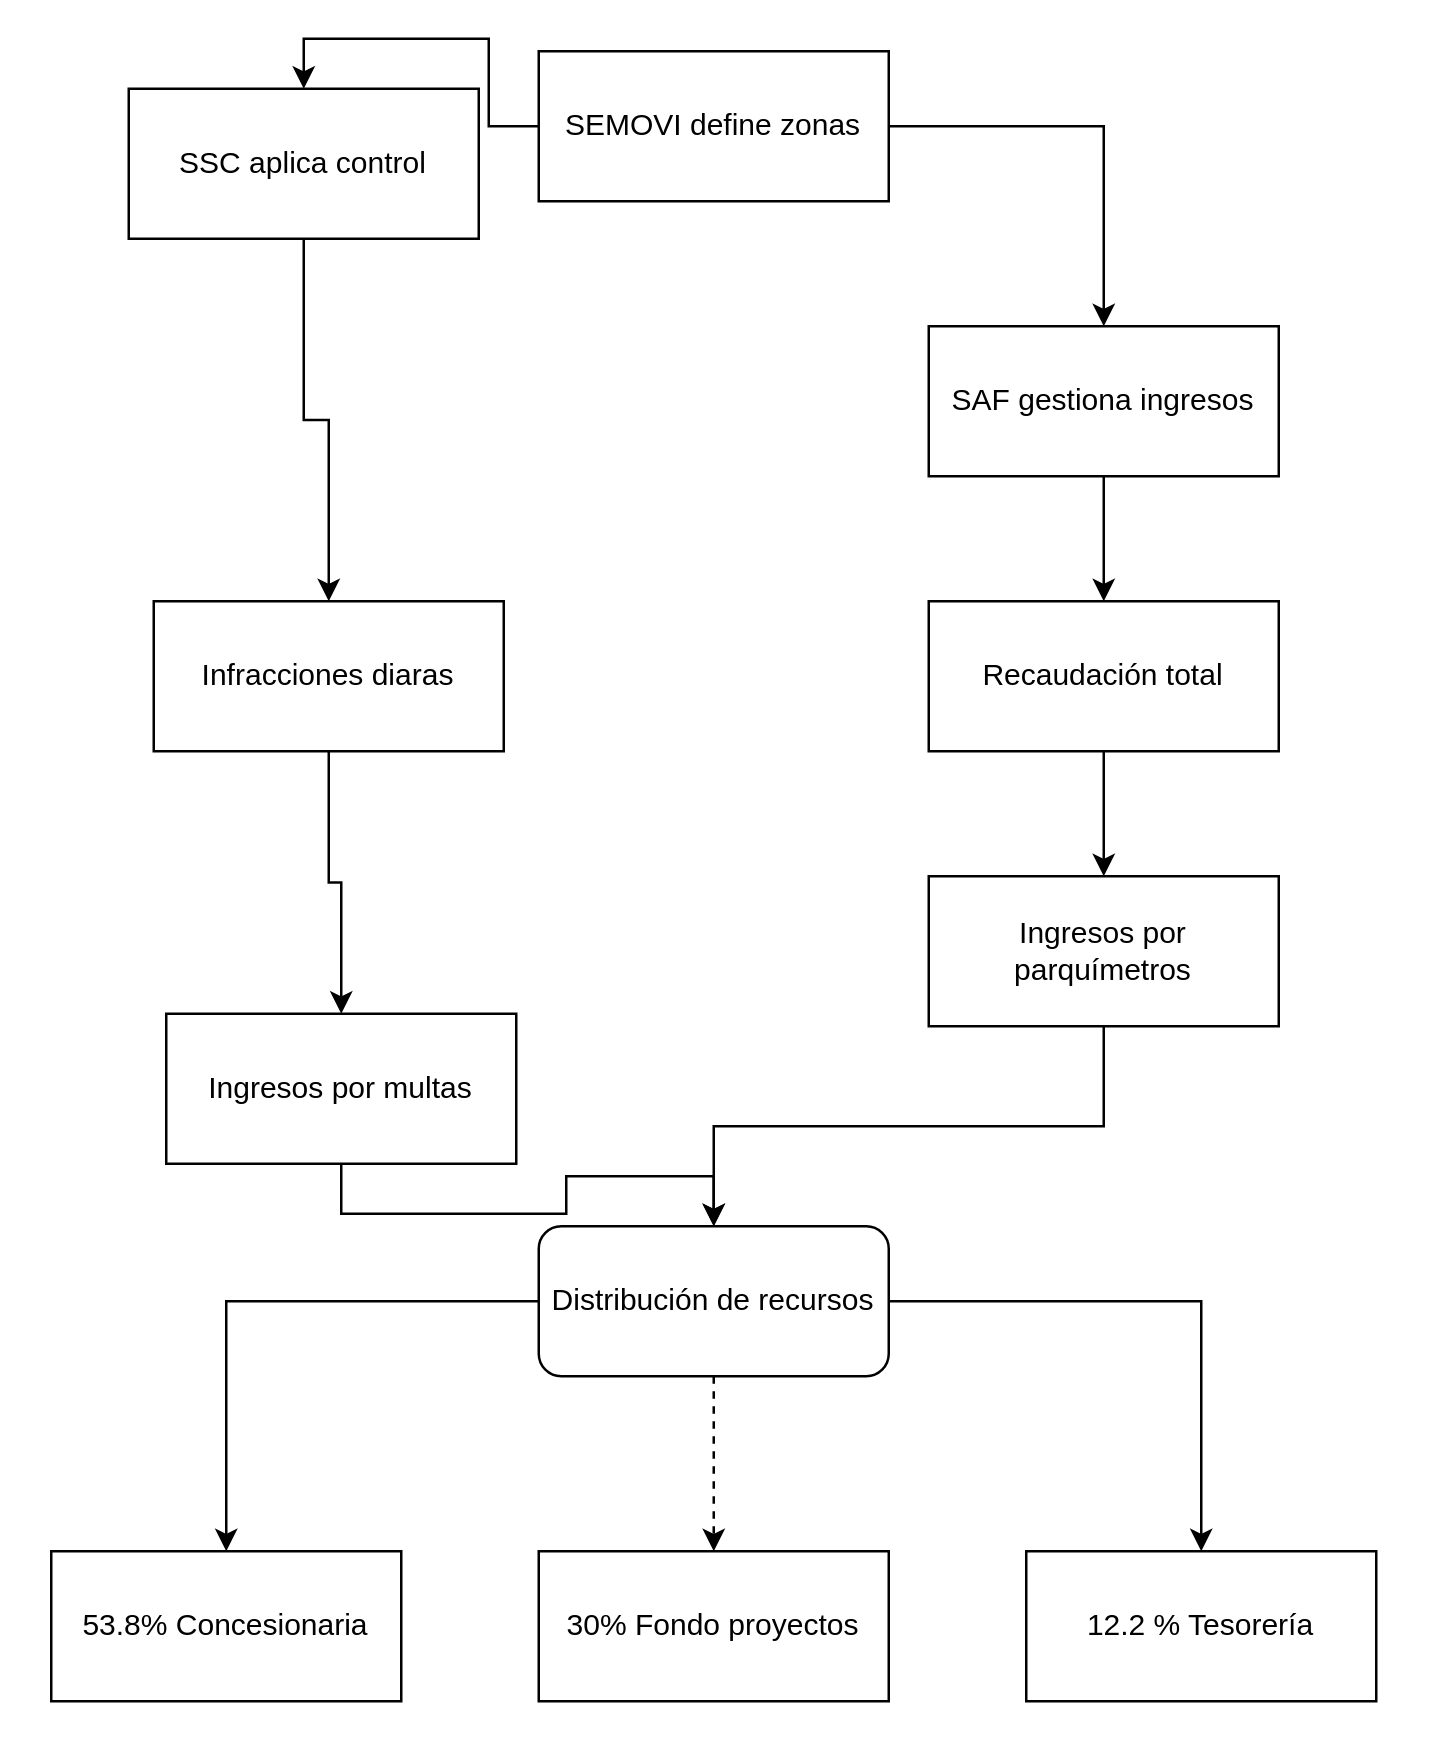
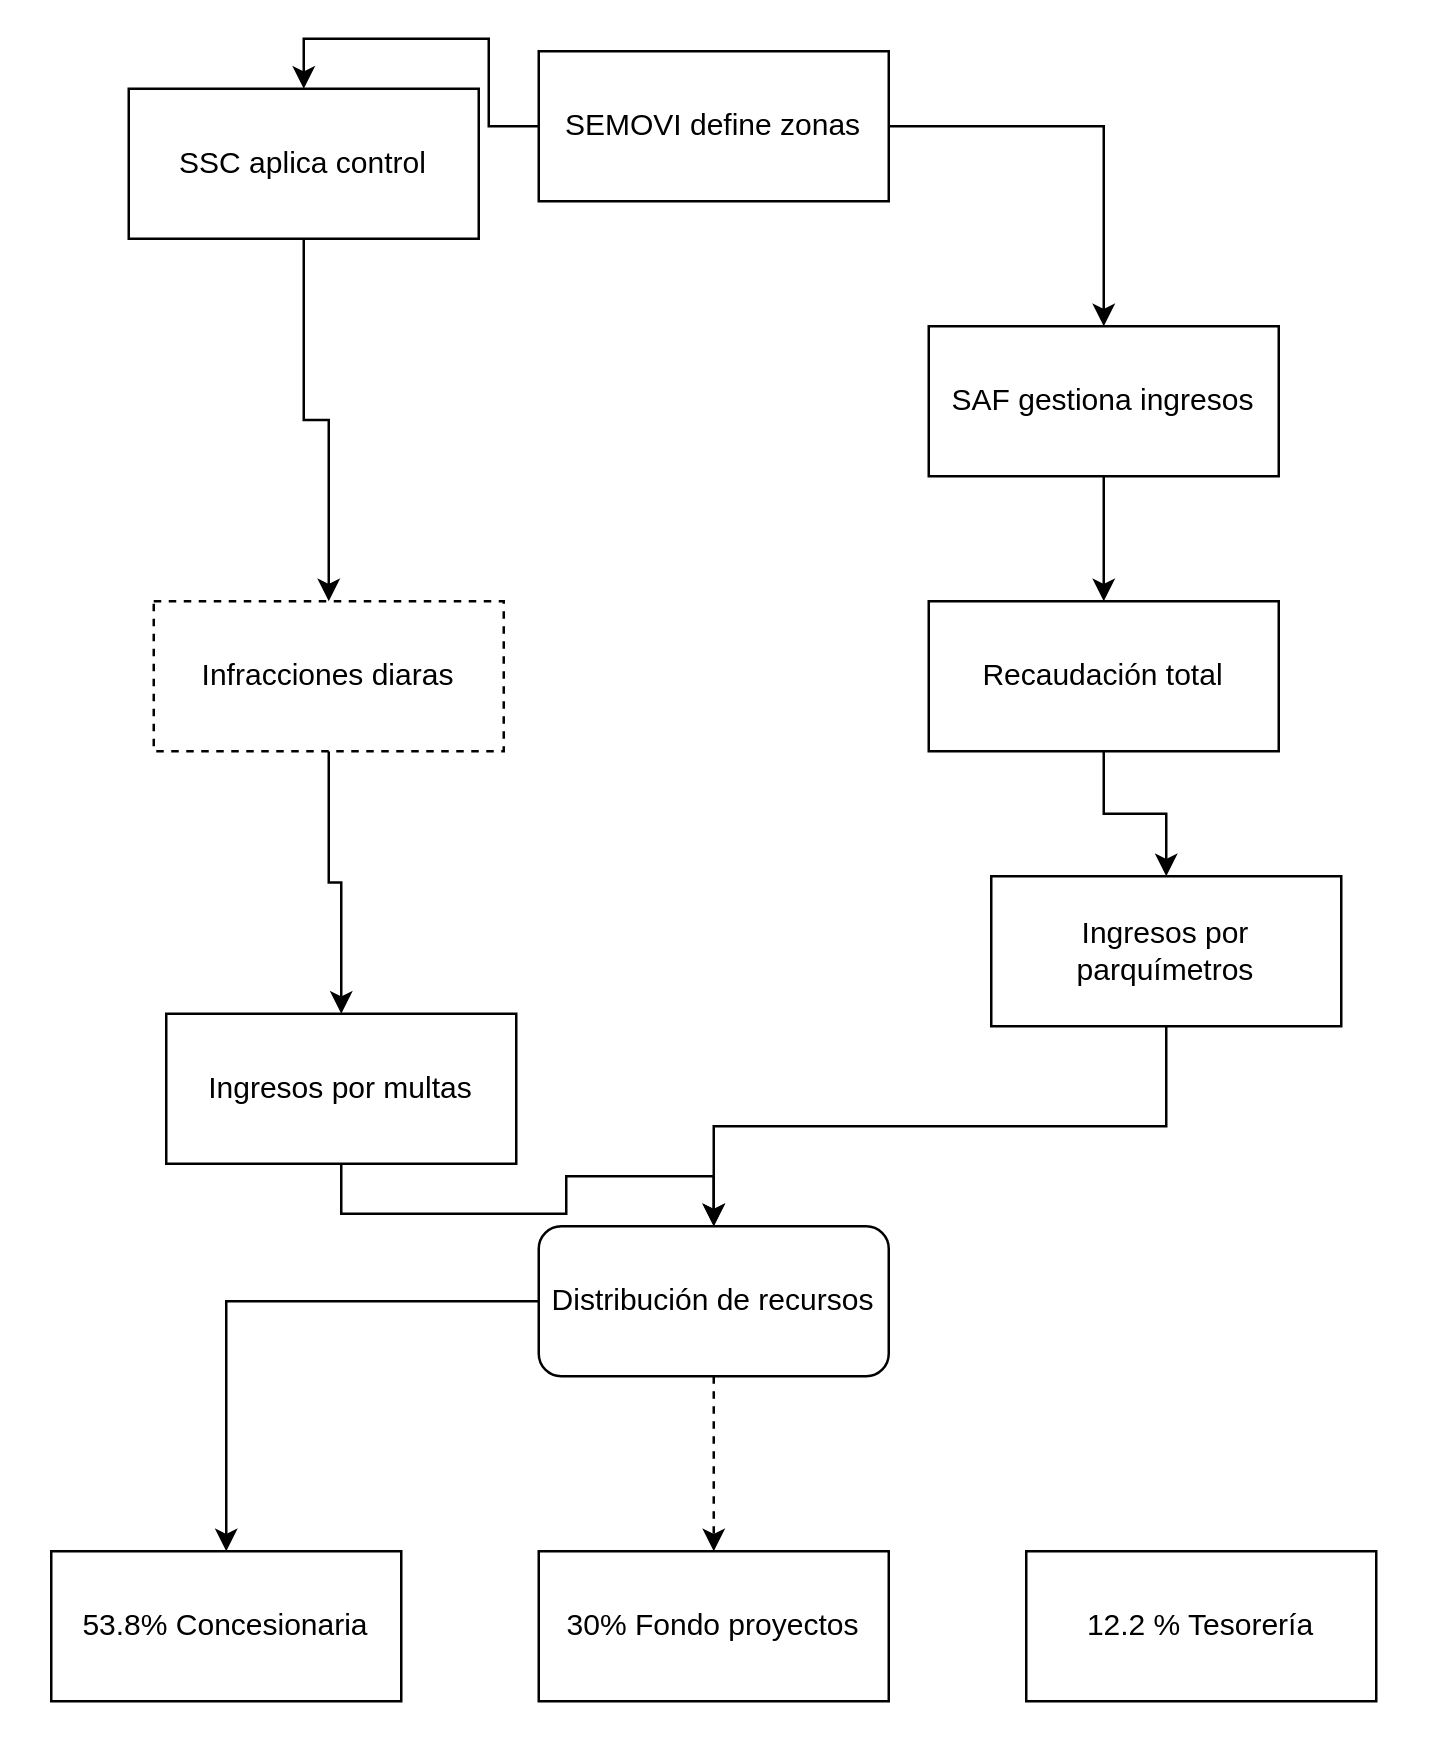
node "Infracciones diaras": style solid -> dashed
node "Ingresos por parquímetros": moved (1104, 951) -> (1166, 951)
edge "Distribución de recursos" -> "12.2 % Tesorería": removed
